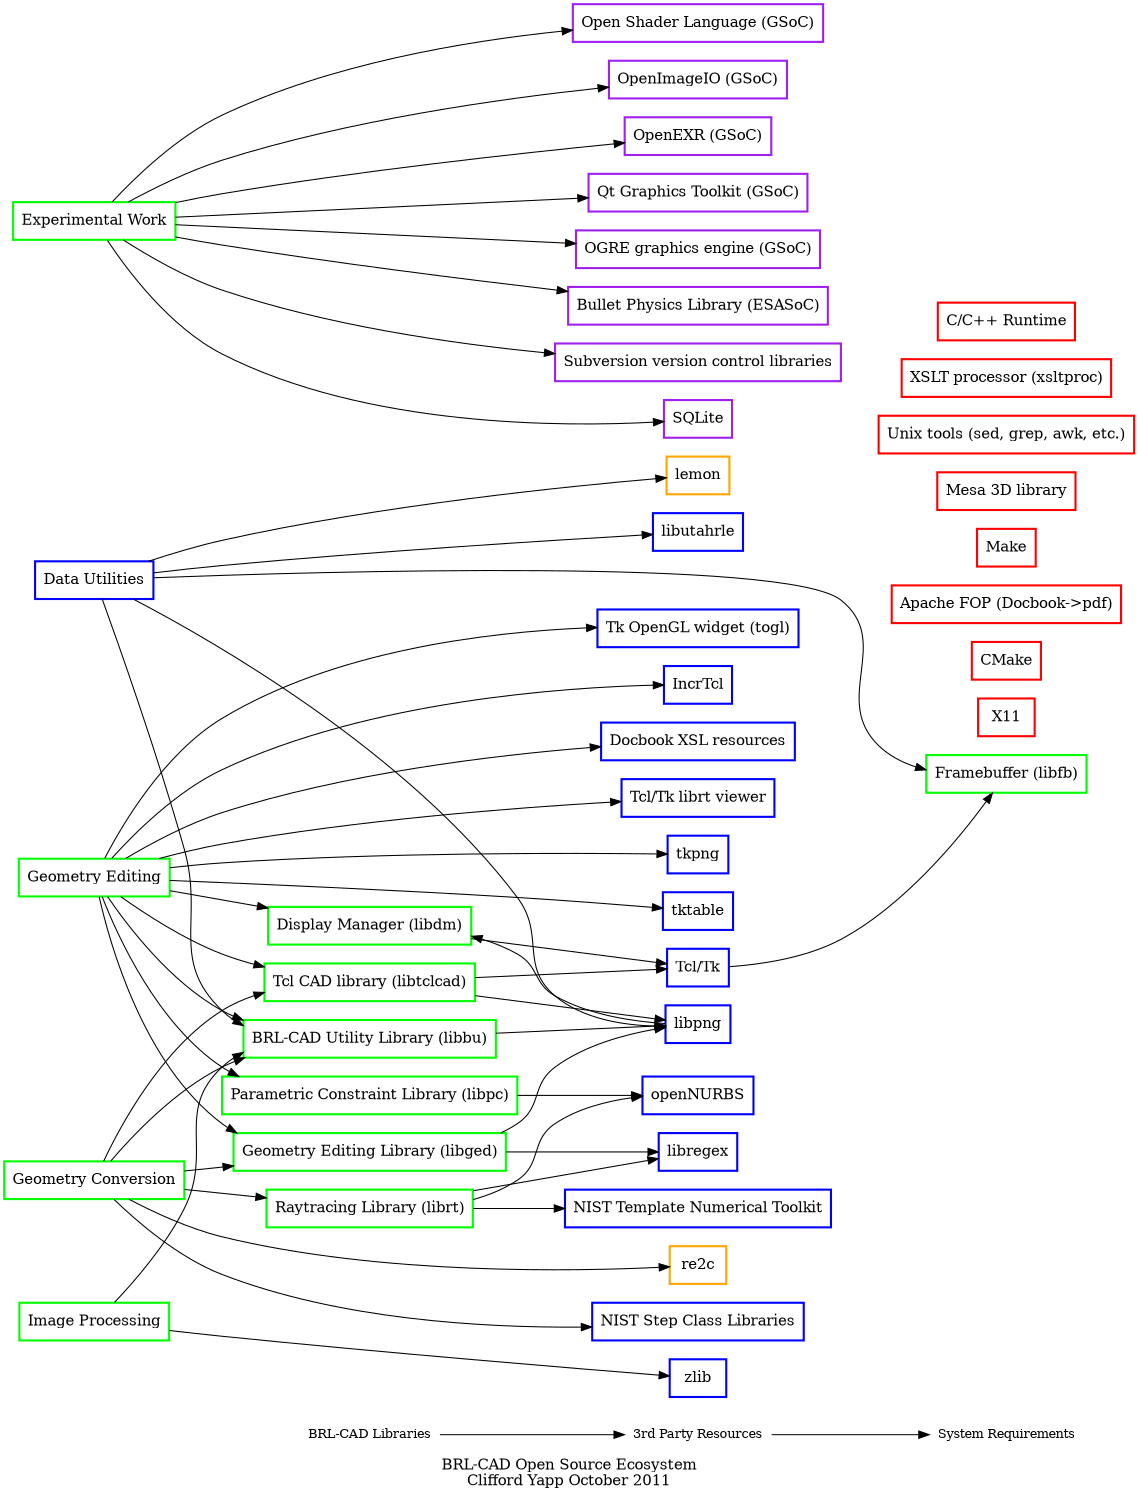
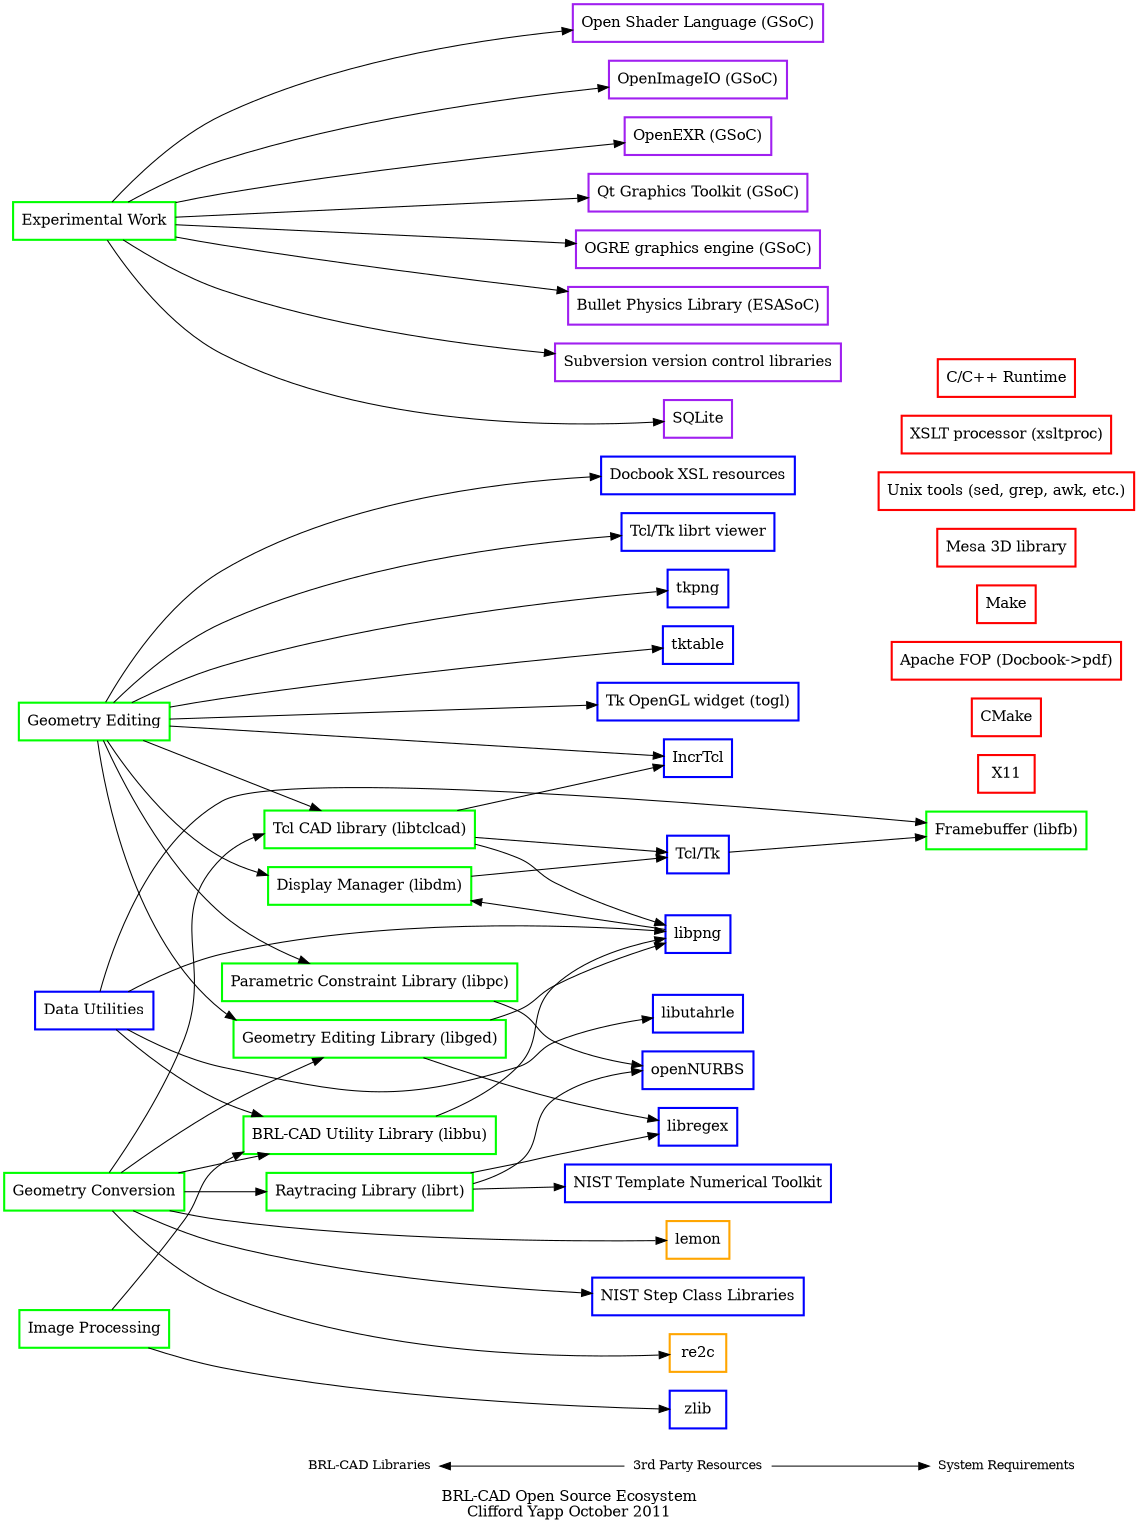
edge "Data Utilities" -> "lemon": now "Geometry Conversion" -> "lemon"
edge "Tcl CAD library (libtclcad)" -> "IncrTcl": added
edge "Geometry Editing" -> "BRL-CAD Utility Library (libbu)": removed
edge "BRL-CAD Libraries" -> "3rd Party Resources": reversed
